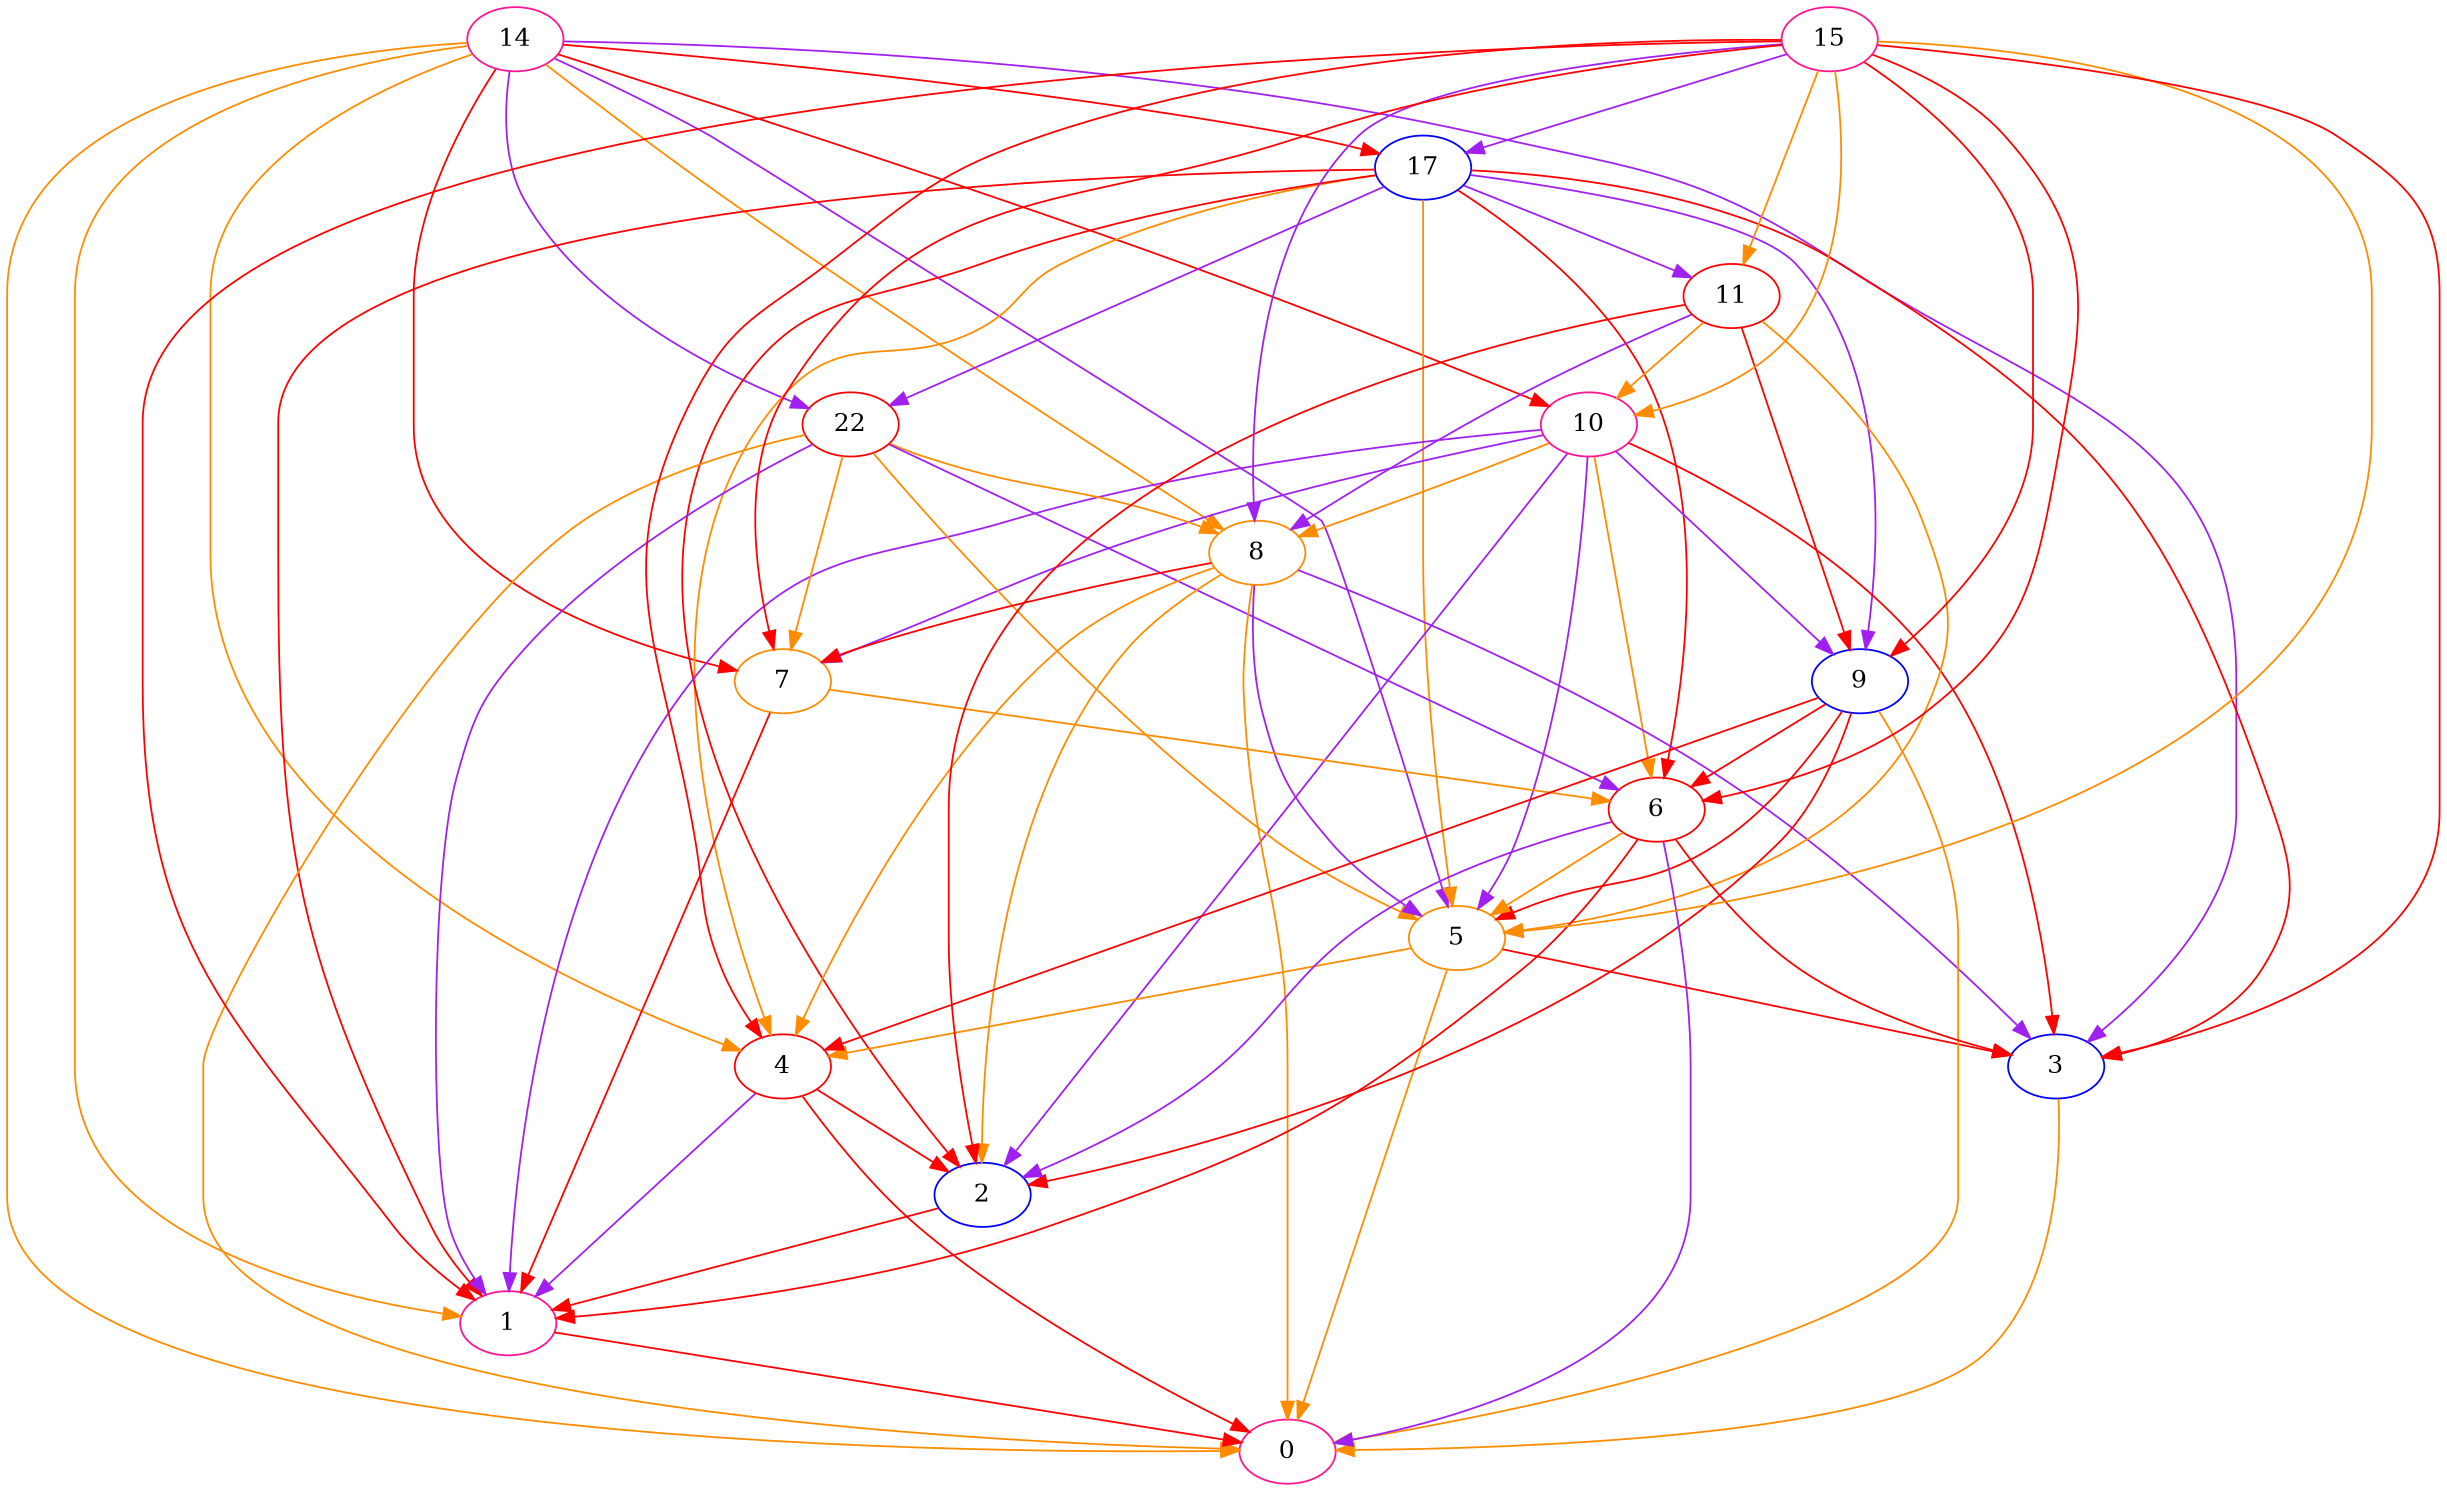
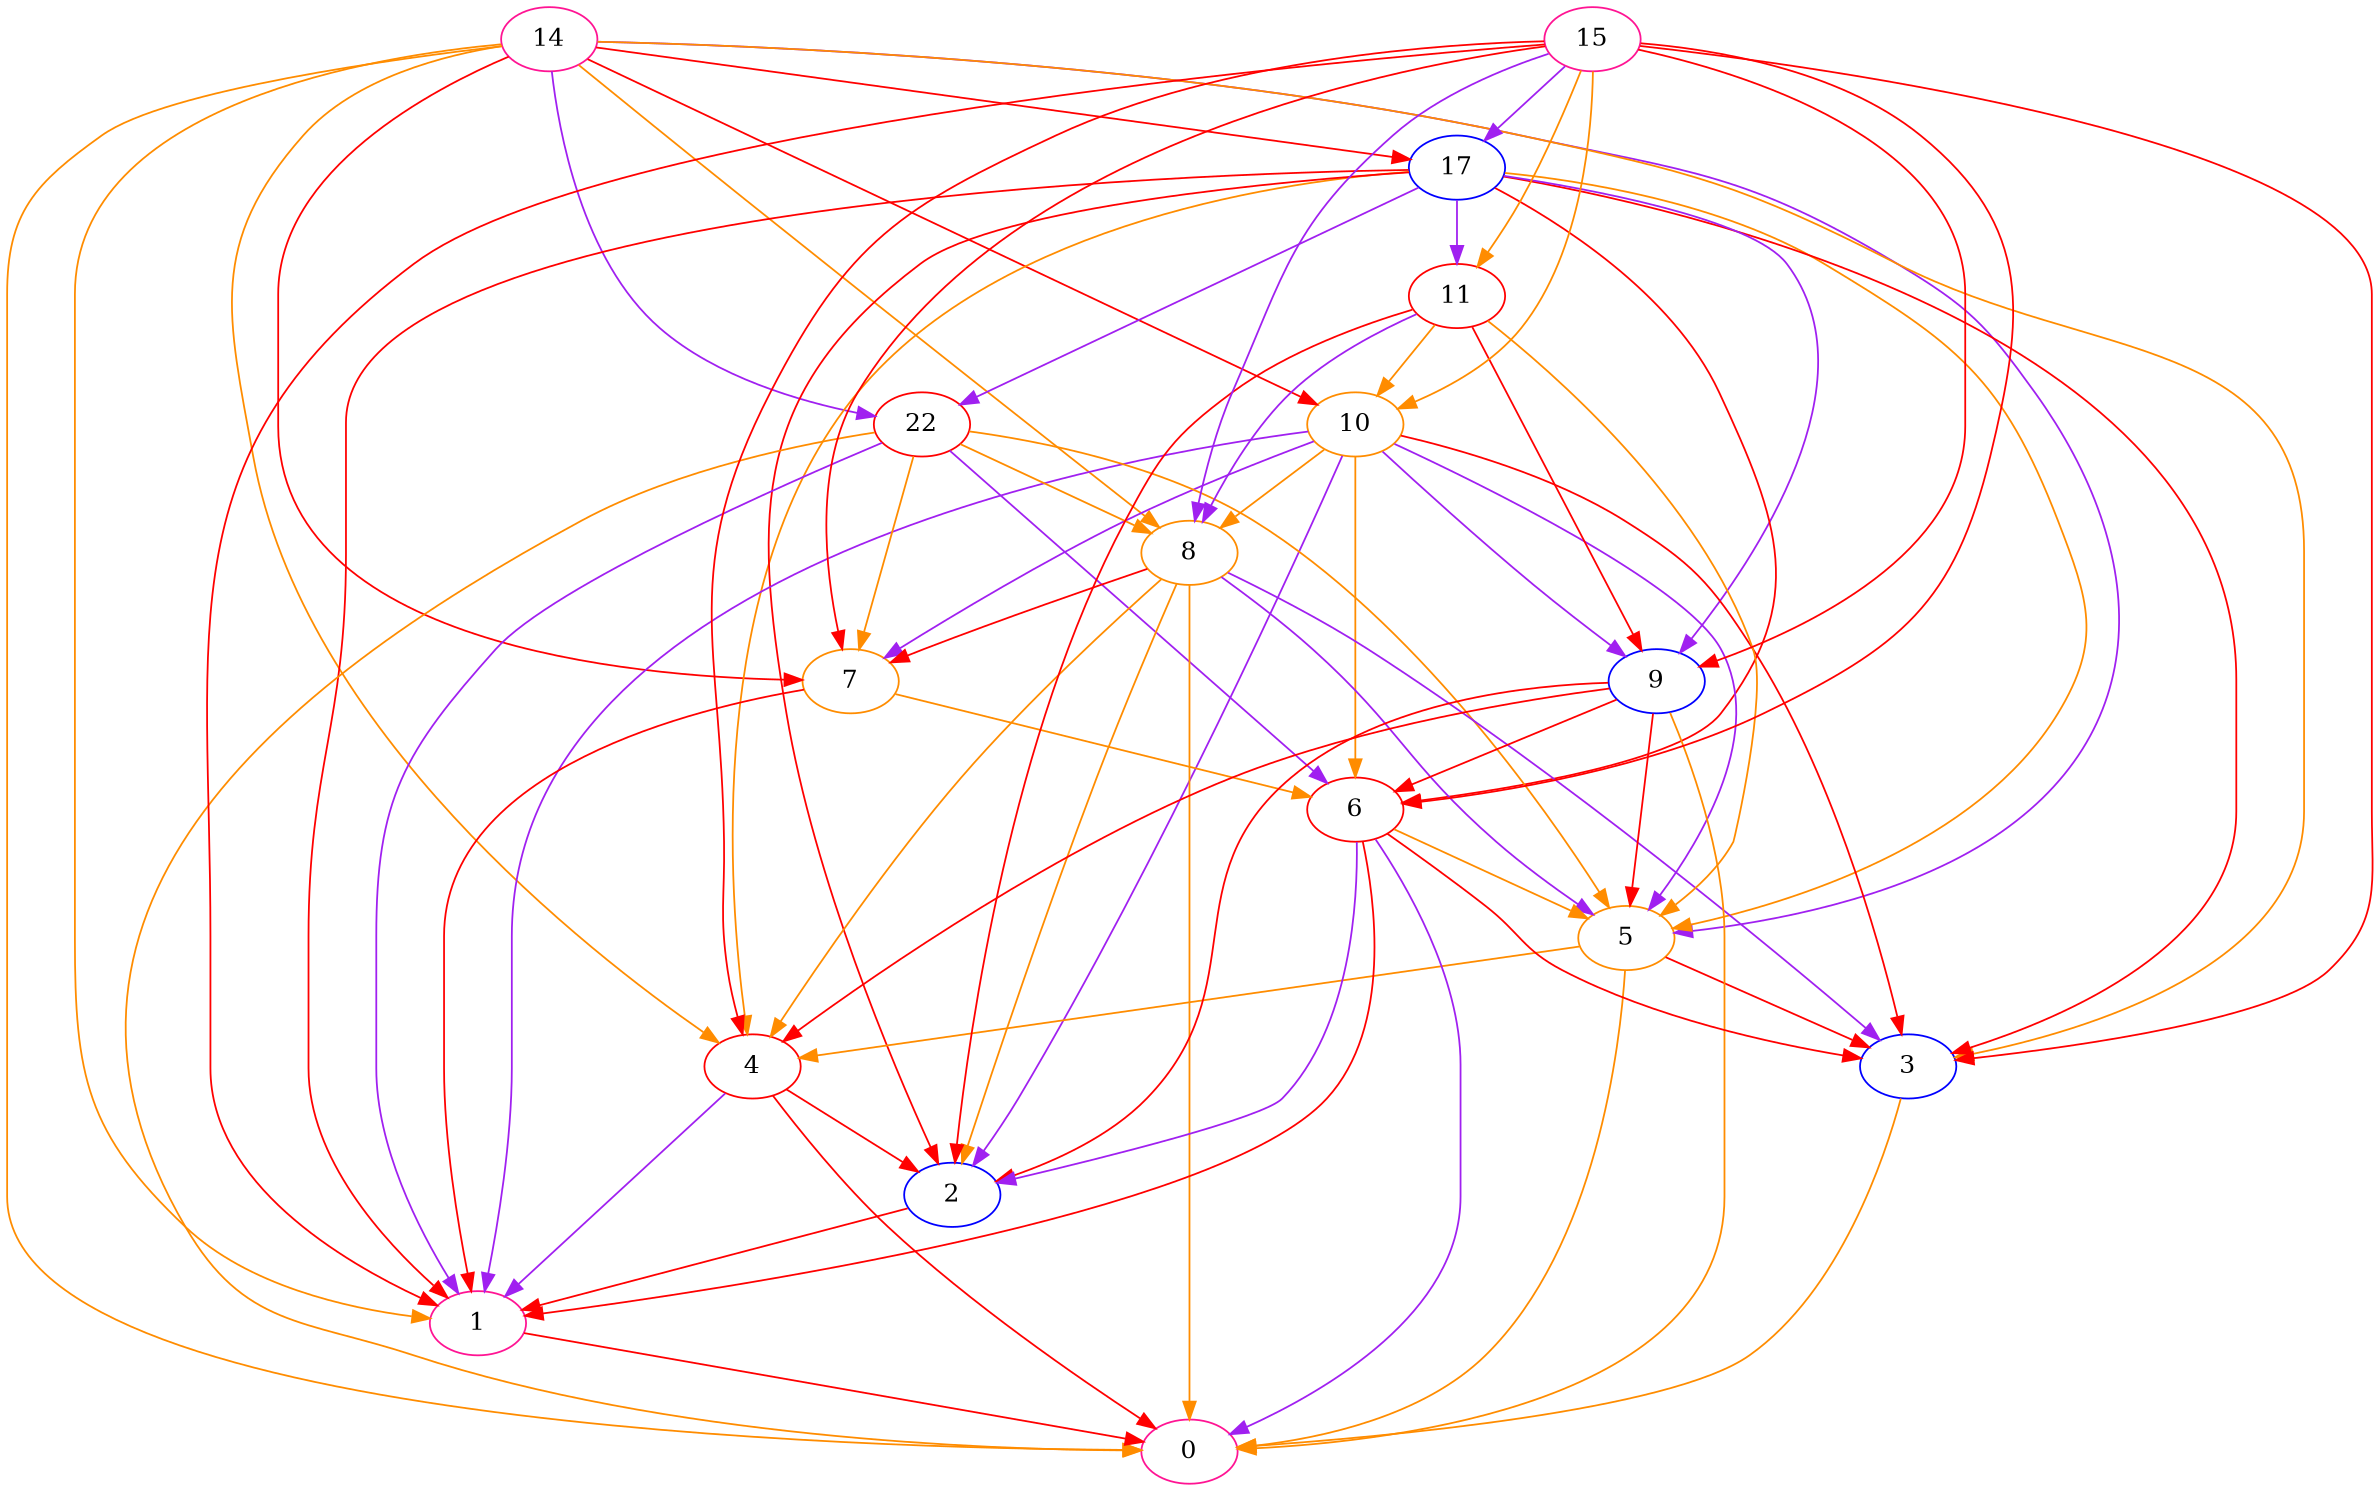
edge "14" -> "3": color purple -> darkorange
node "10": color deeppink -> darkorange
edge "15" -> "5": removed
